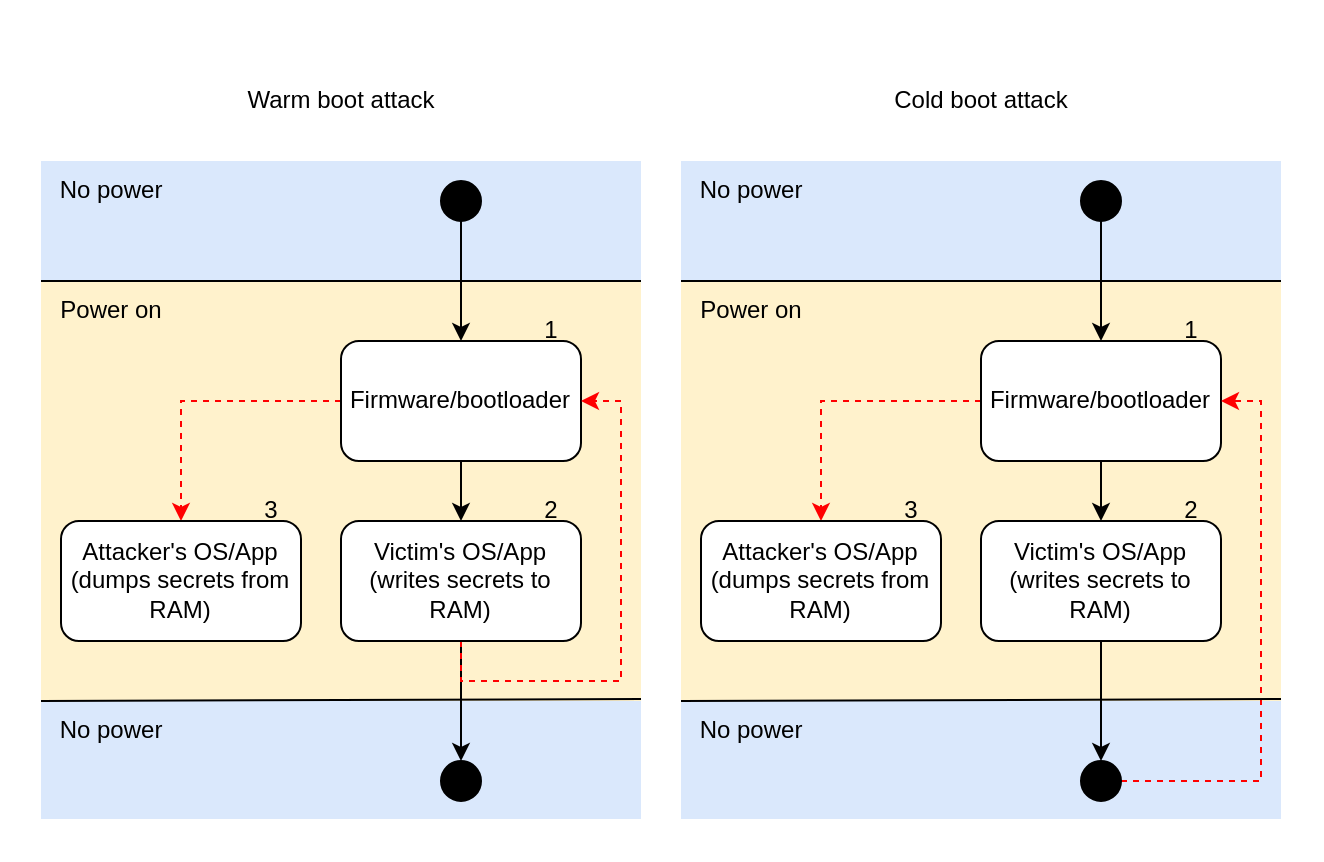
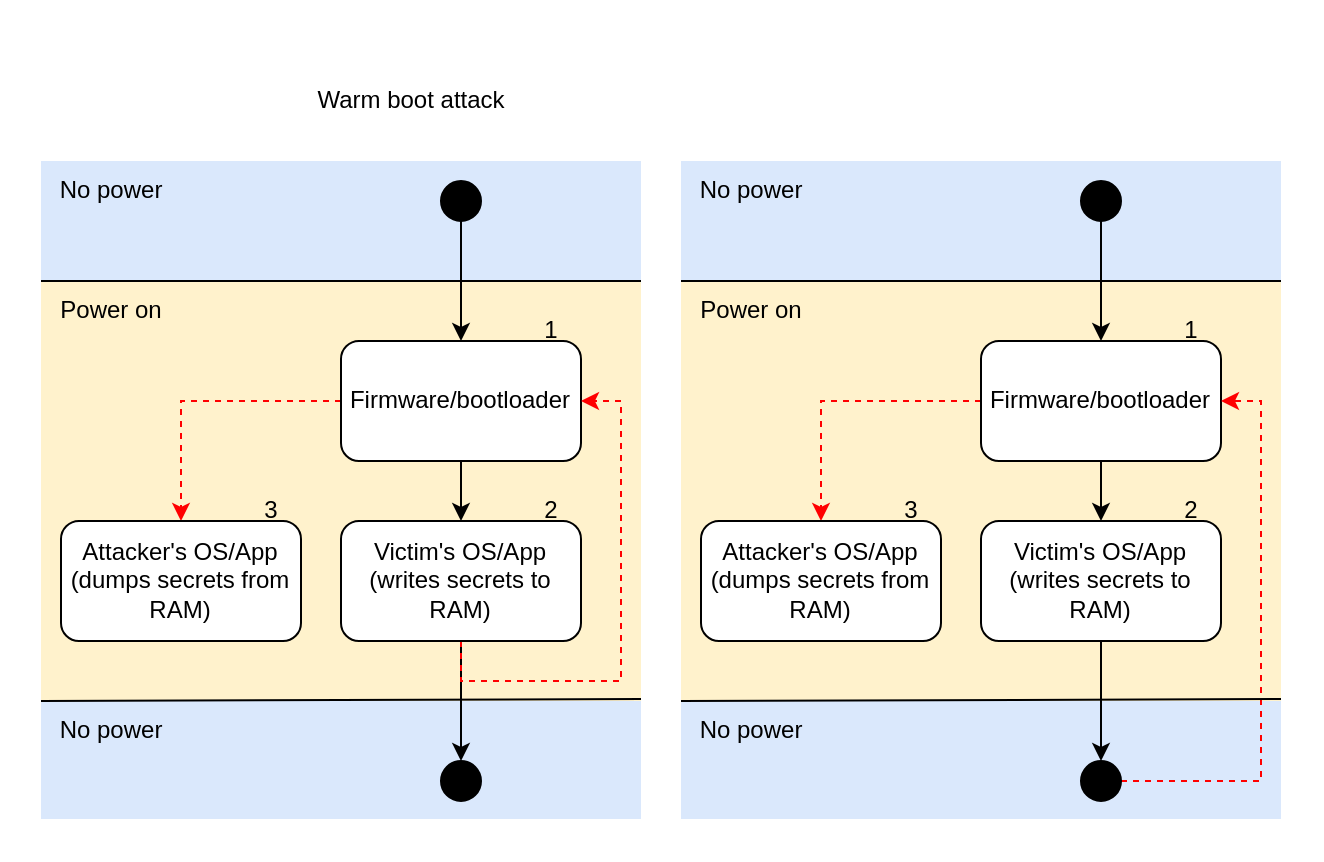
node "Warm boot attack": moved (341, 101) -> (411, 101)
node "Cold boot attack": removed
